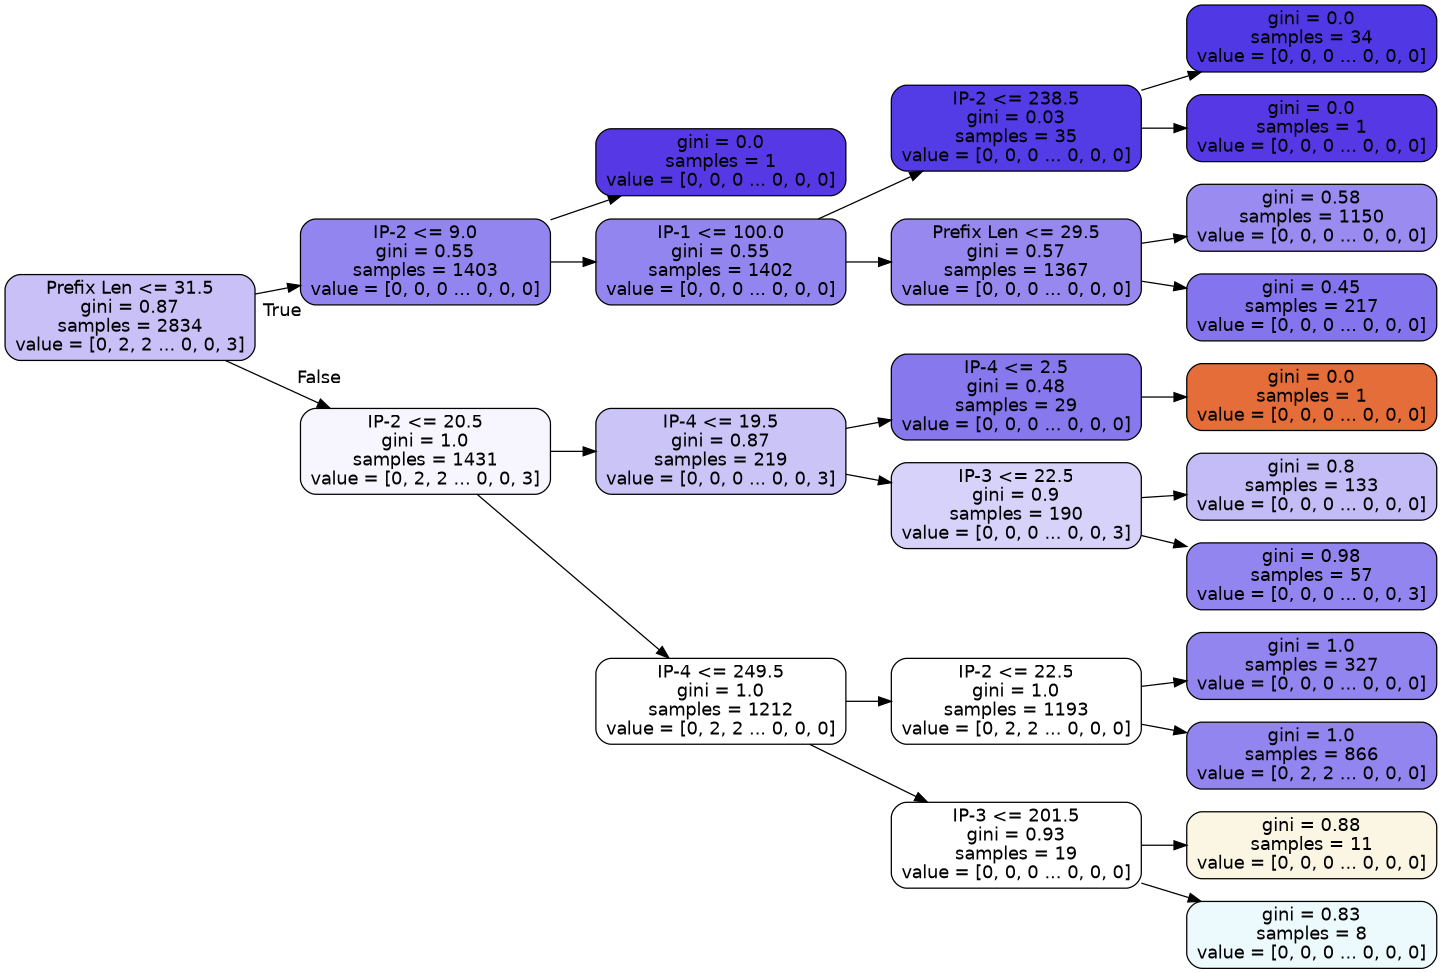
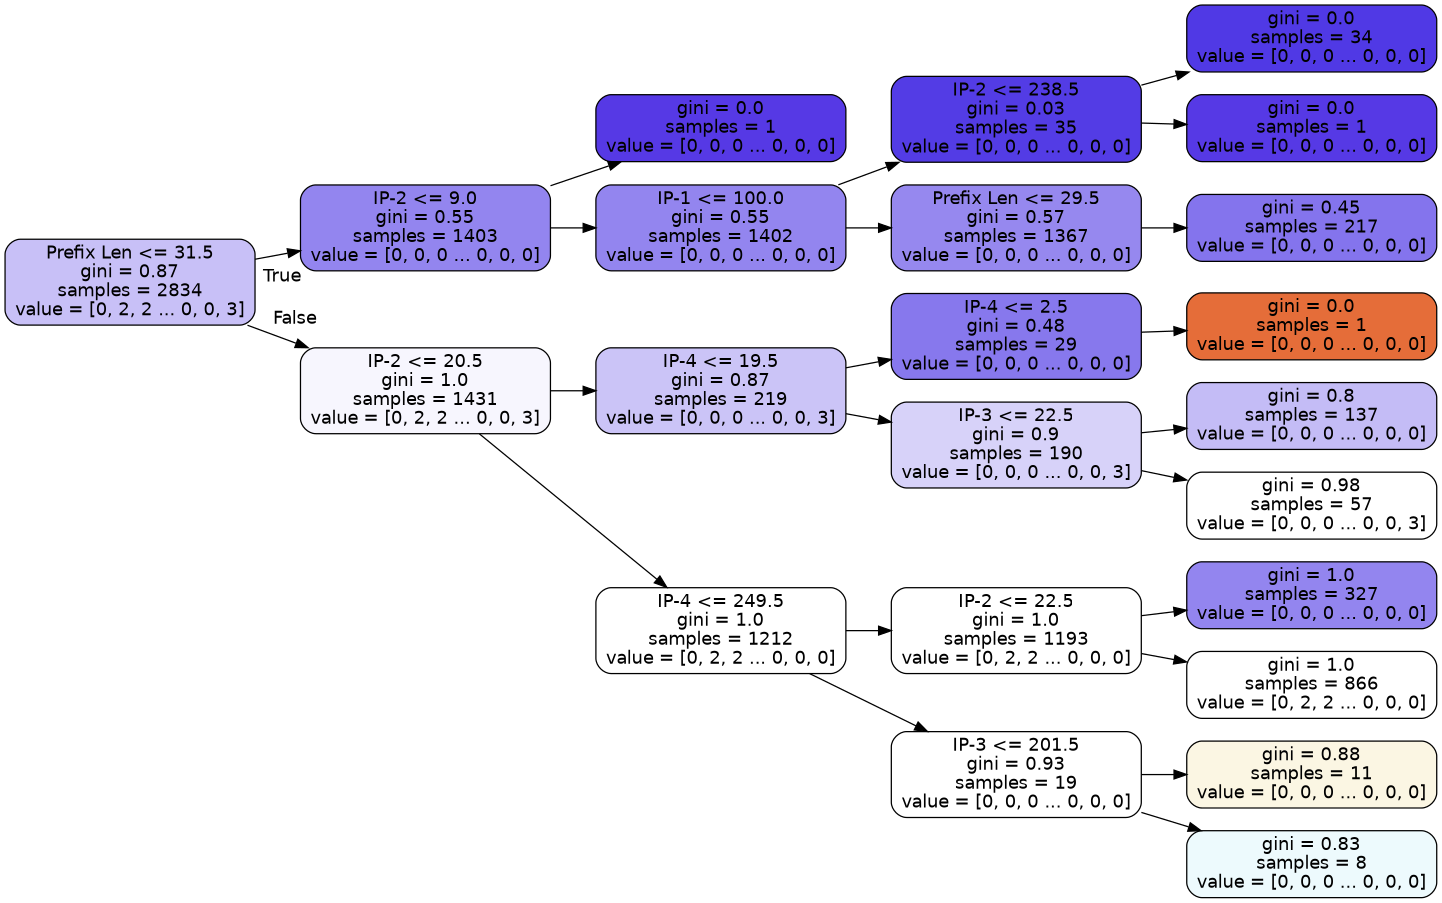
node "gini = 0.58 samples = 1150 value = [0, 0, 0 ... 0, 0, 0]": removed
node "gini = 0.8 samples = 133 value = [0, 0, 0 ... 0, 0, 0]": label "gini = 0.8 samples = 133 value = [0, 0, 0 ... 0, 0, 0]" -> "gini = 0.8 samples = 137 value = [0, 0, 0 ... 0, 0, 0]"
node "gini = 0.98 samples = 57 value = [0, 0, 0 ... 0, 0, 3]": fillcolor #9385ef -> #ffffff
node "gini = 1.0 samples = 866 value = [0, 2, 2 ... 0, 0, 0]": fillcolor #9385ef -> #ffffff
